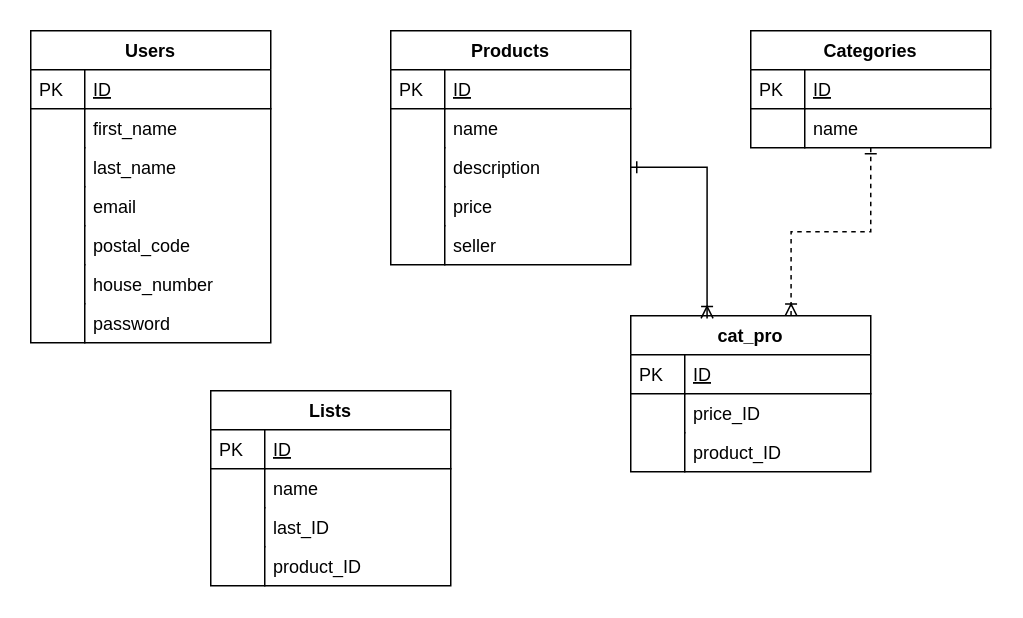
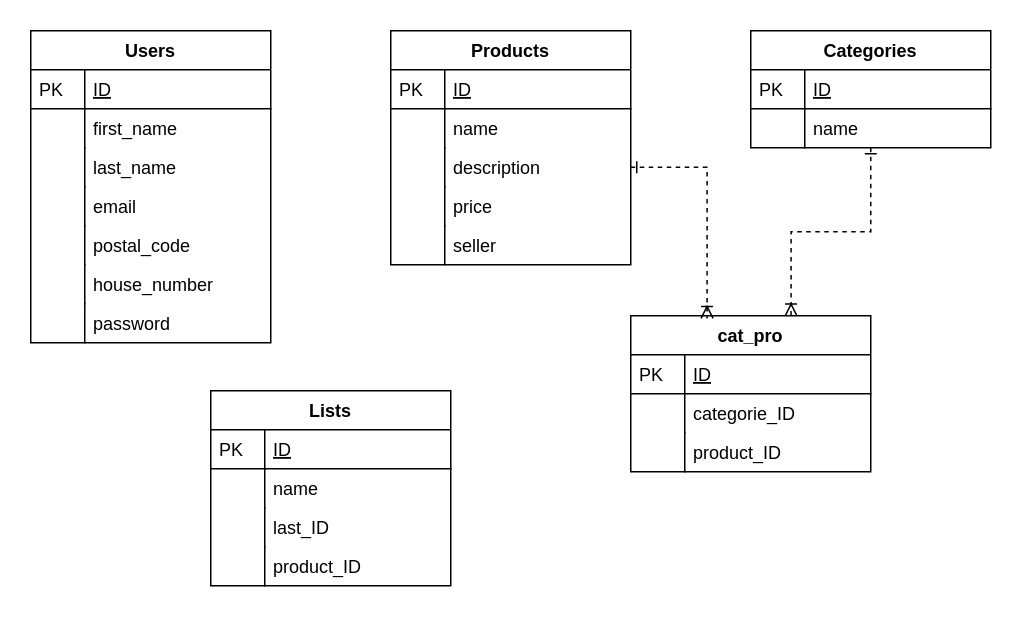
edge "description" -- "cat_pro": style solid -> dashed
node "price_ID": label "price_ID" -> "categorie_ID"
